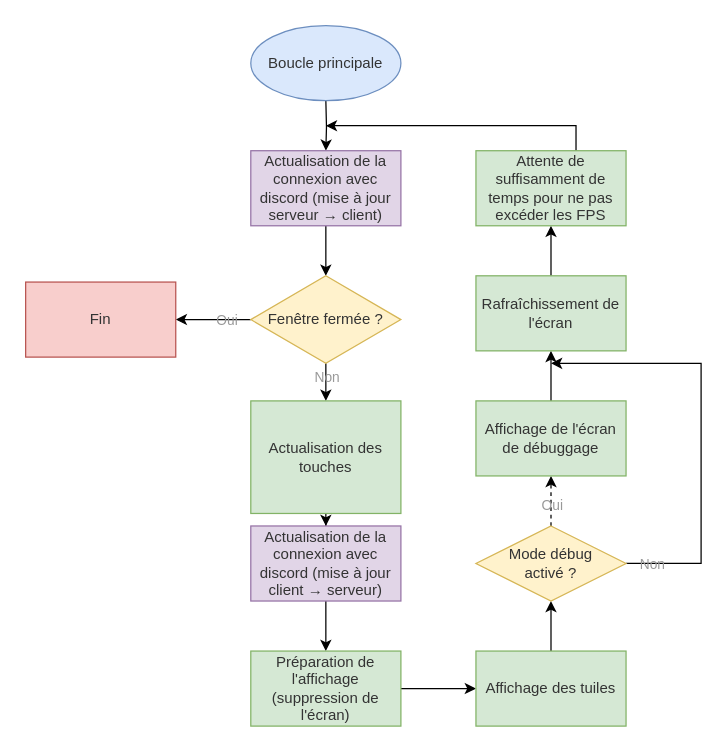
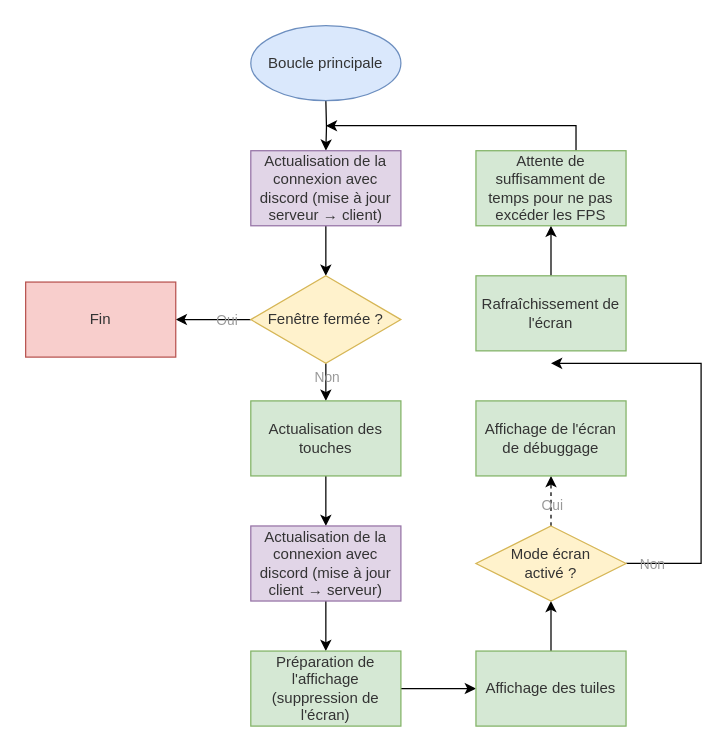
edge "Affichage de l'écran de débuggage" -> "Rafraîchissement de l'écran": removed
node "Actualisation des touches": size 150x113 -> 150x75
node "Mode débug activé ?": label "Mode débug activé ?" -> "Mode écran activé ?"
